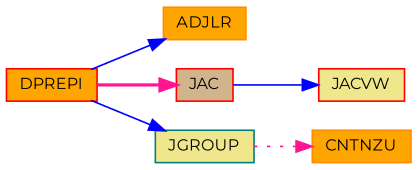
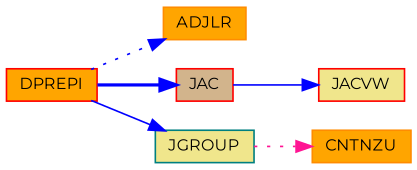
edge "DPREPI" -> "ADJLR": style solid -> dotted
edge "DPREPI" -> "JAC": color deeppink -> blue
